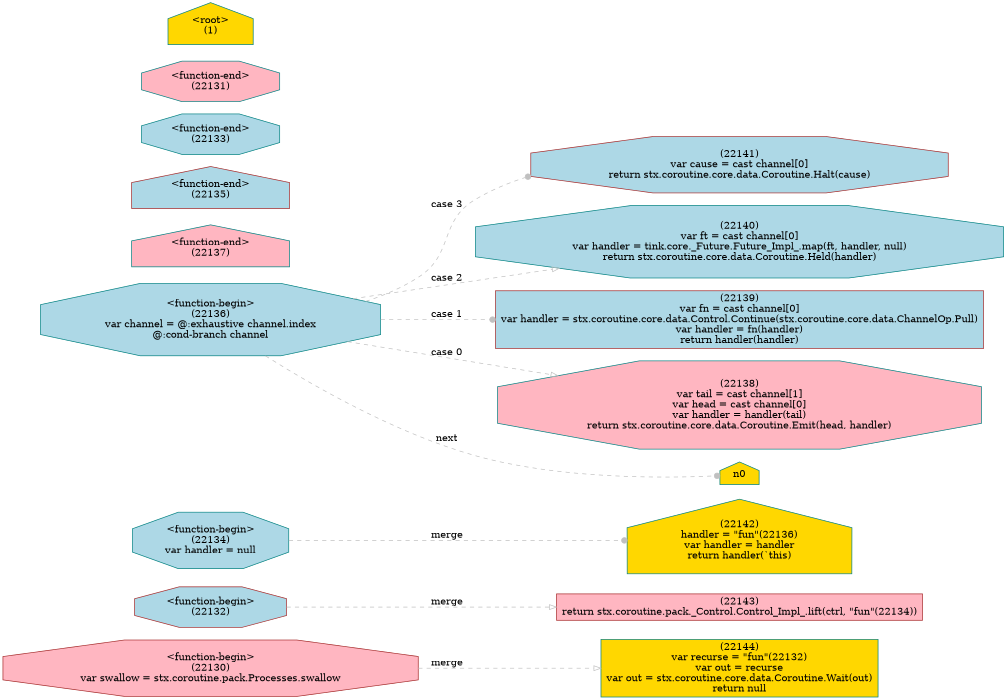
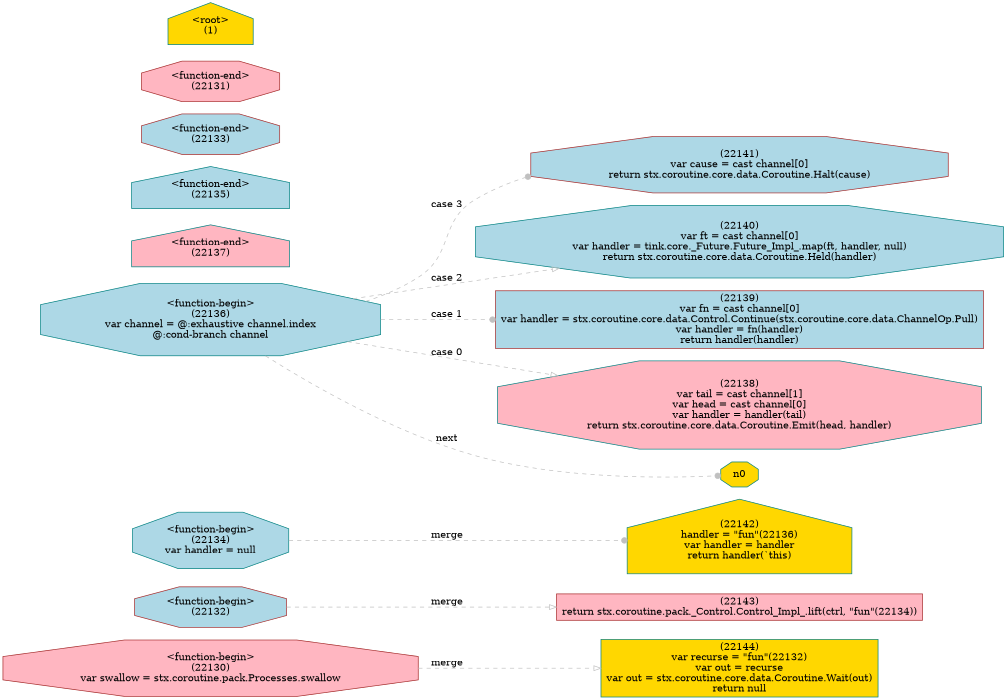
node "<function-end> (22131)": color teal -> brown
node "<function-end> (22133)": color teal -> brown
node "<function-end> (22135)": color brown -> teal
node "n0": shape house -> octagon
